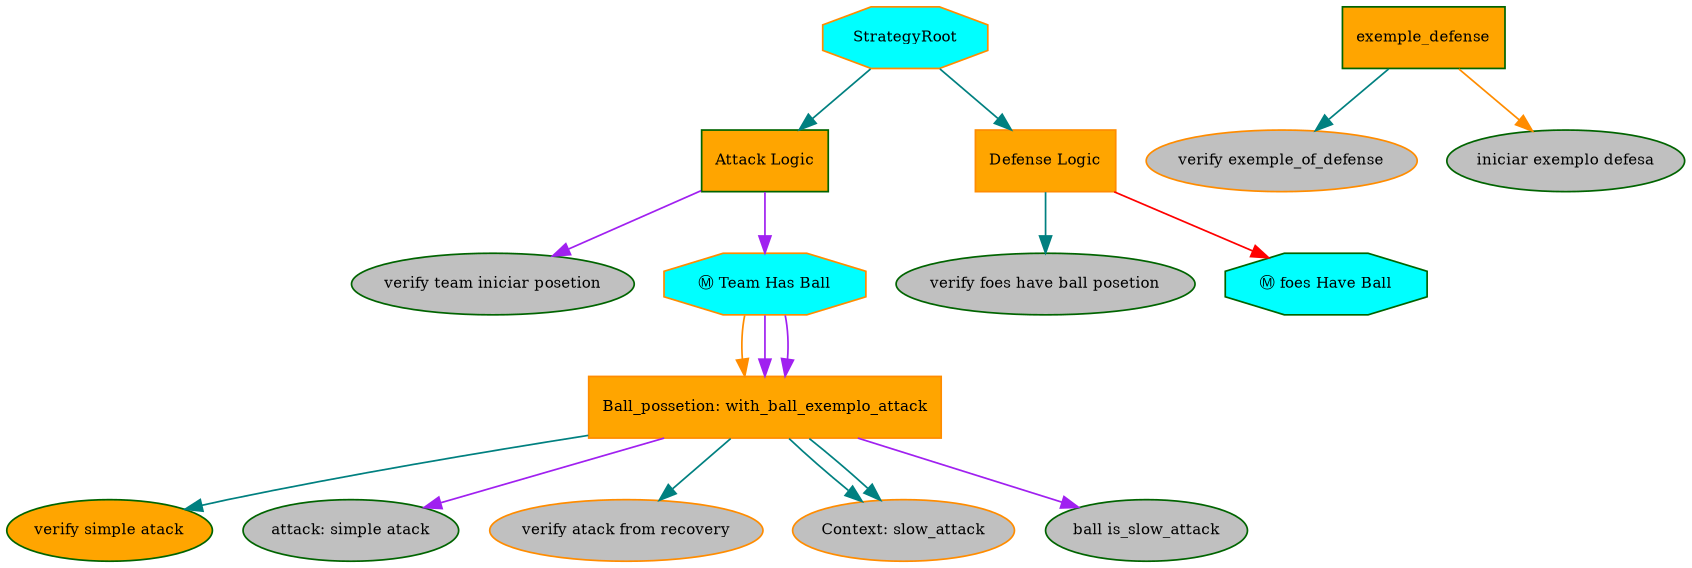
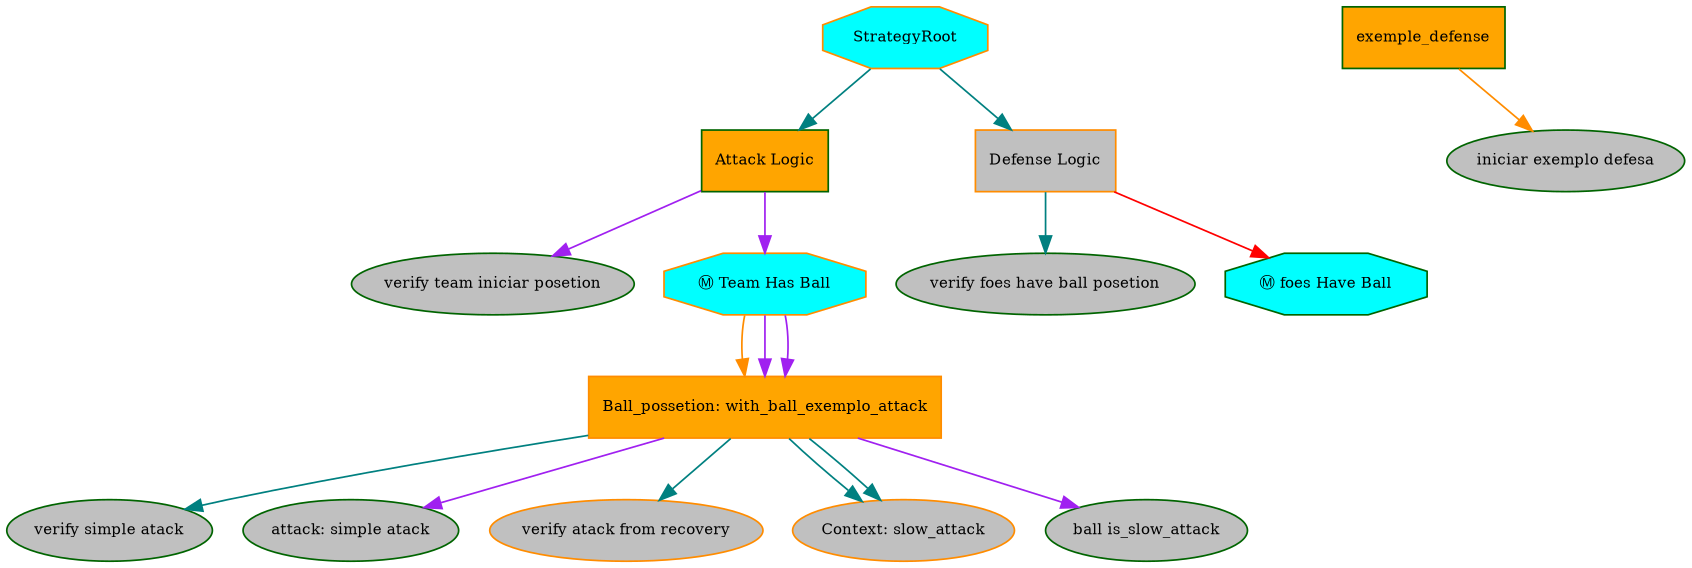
node "Defense Logic": fillcolor orange -> gray
node "verify exemple_of_defense": removed
node "verify simple atack": fillcolor orange -> gray
